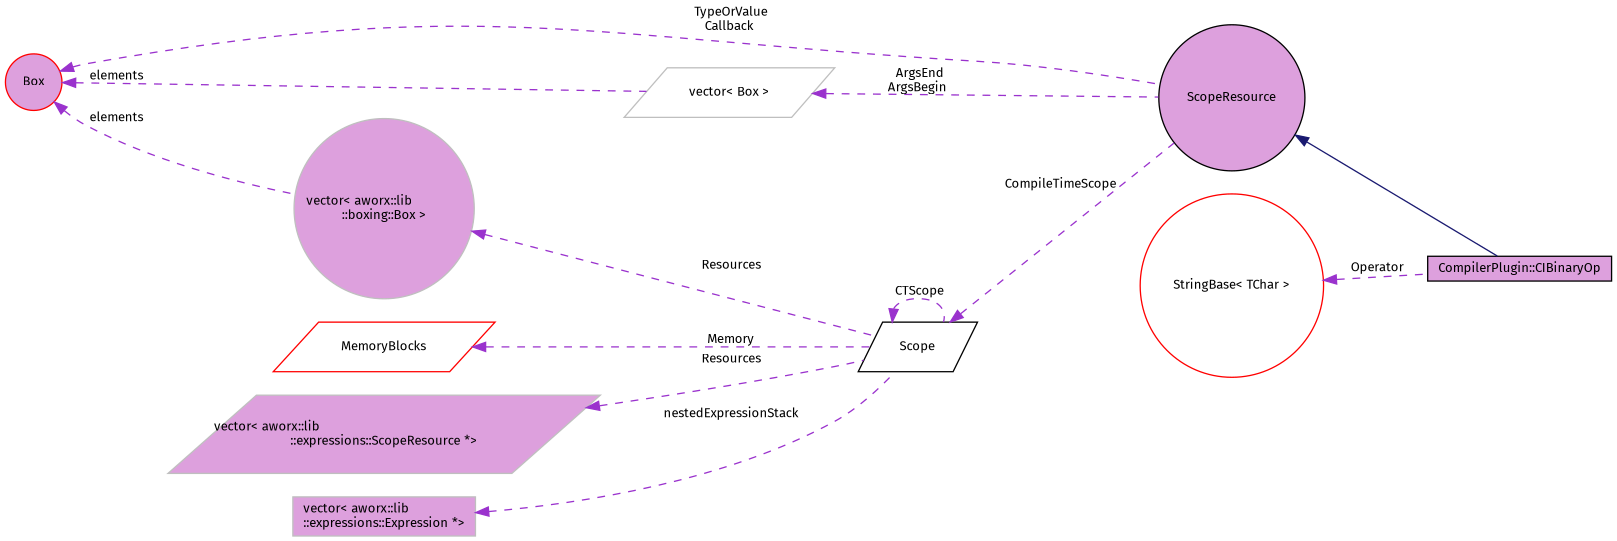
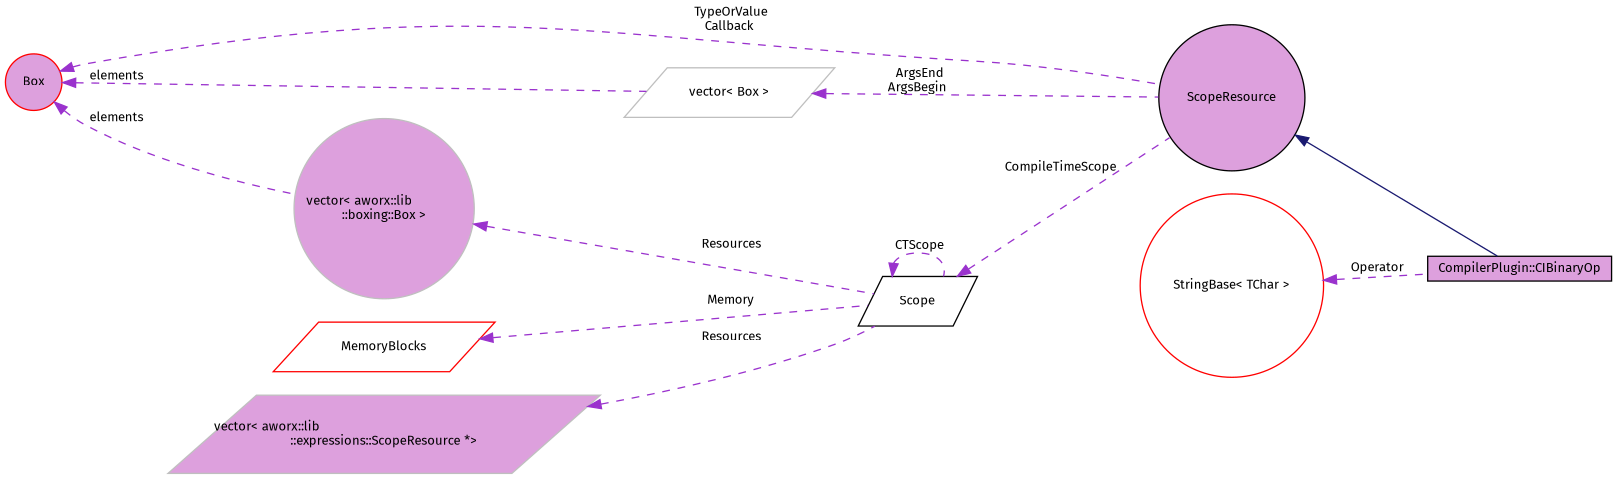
node "vector< aworx::lib ::expressions::Expression *>": removed
